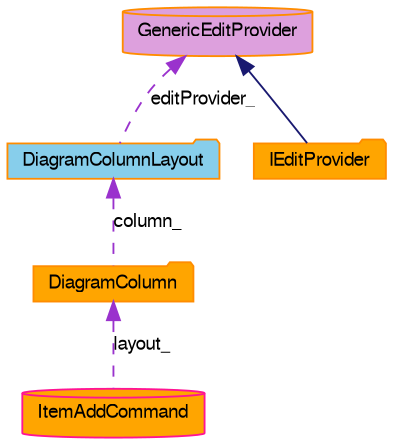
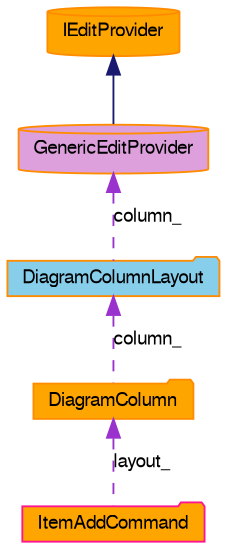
edge "DiagramColumnLayout" -> "GenericEditProvider": label "editProvider_" -> "column_"
edge "IEditProvider" -> "GenericEditProvider": reversed
node "IEditProvider": shape folder -> cylinder
node "ItemAddCommand": shape cylinder -> folder
